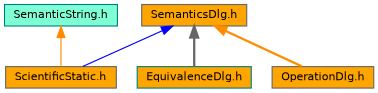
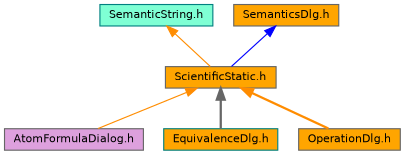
edge "OperationDlg.h" -> "SemanticsDlg.h": now "OperationDlg.h" -> "ScientificStatic.h"
edge "EquivalenceDlg.h" -> "SemanticsDlg.h": now "EquivalenceDlg.h" -> "ScientificStatic.h"
node "AtomFormulaDialog.h": added
